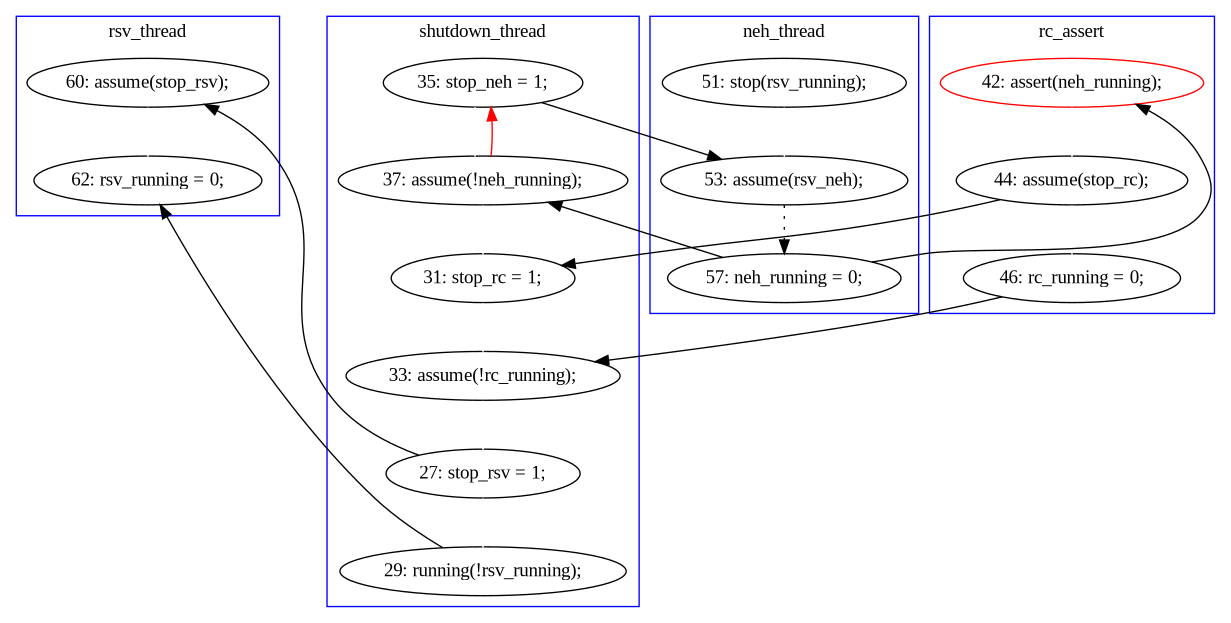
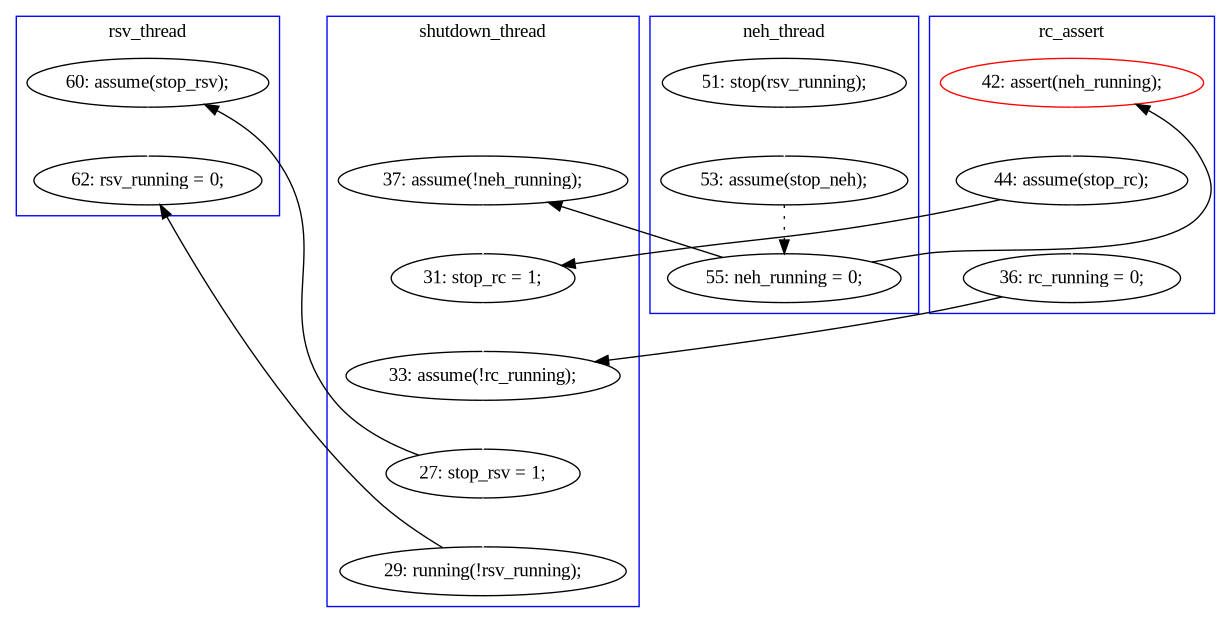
node "35: stop_neh = 1;": removed
node "53: assume(rsv_neh);": label "53: assume(rsv_neh);" -> "53: assume(stop_neh);"
node "57: neh_running = 0;": label "57: neh_running = 0;" -> "55: neh_running = 0;"
node "46: rc_running = 0;": label "46: rc_running = 0;" -> "36: rc_running = 0;"
